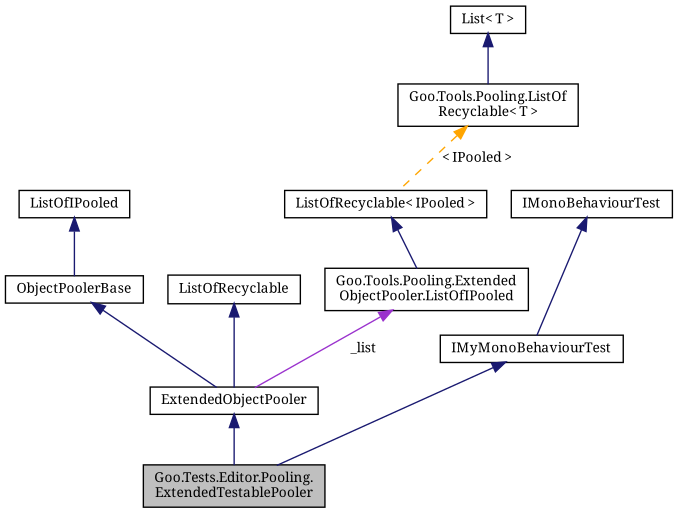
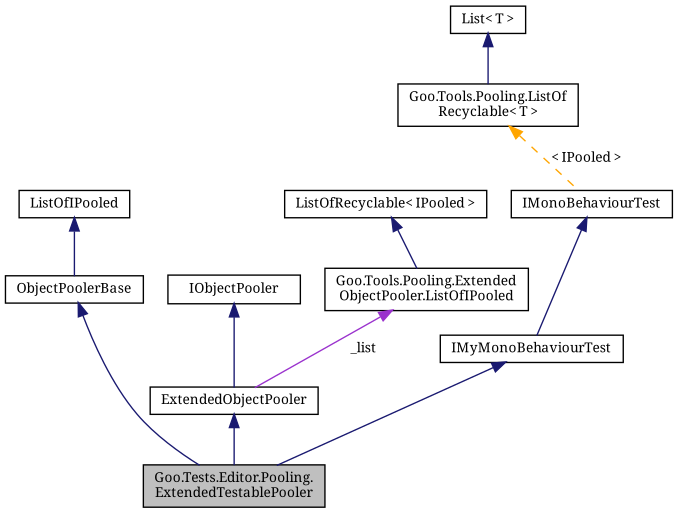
edge "ListOfRecyclable< IPooled >" -> "Goo.Tools.Pooling.ListOf Recyclable< T >": now "IMonoBehaviourTest" -> "Goo.Tools.Pooling.ListOf Recyclable< T >"
node "ListOfRecyclable": label "ListOfRecyclable" -> "IObjectPooler"
edge "ExtendedObjectPooler" -> "ObjectPoolerBase": now "Goo.Tests.Editor.Pooling. ExtendedTestablePooler" -> "ObjectPoolerBase"
